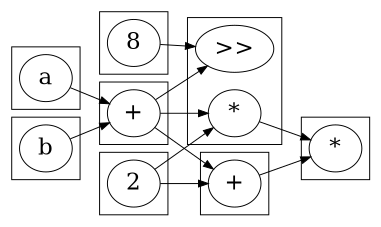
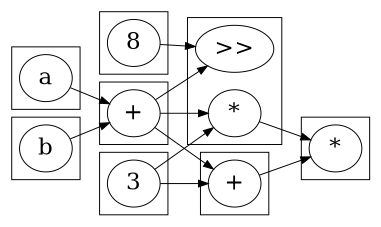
node "2": label "2" -> "3"
